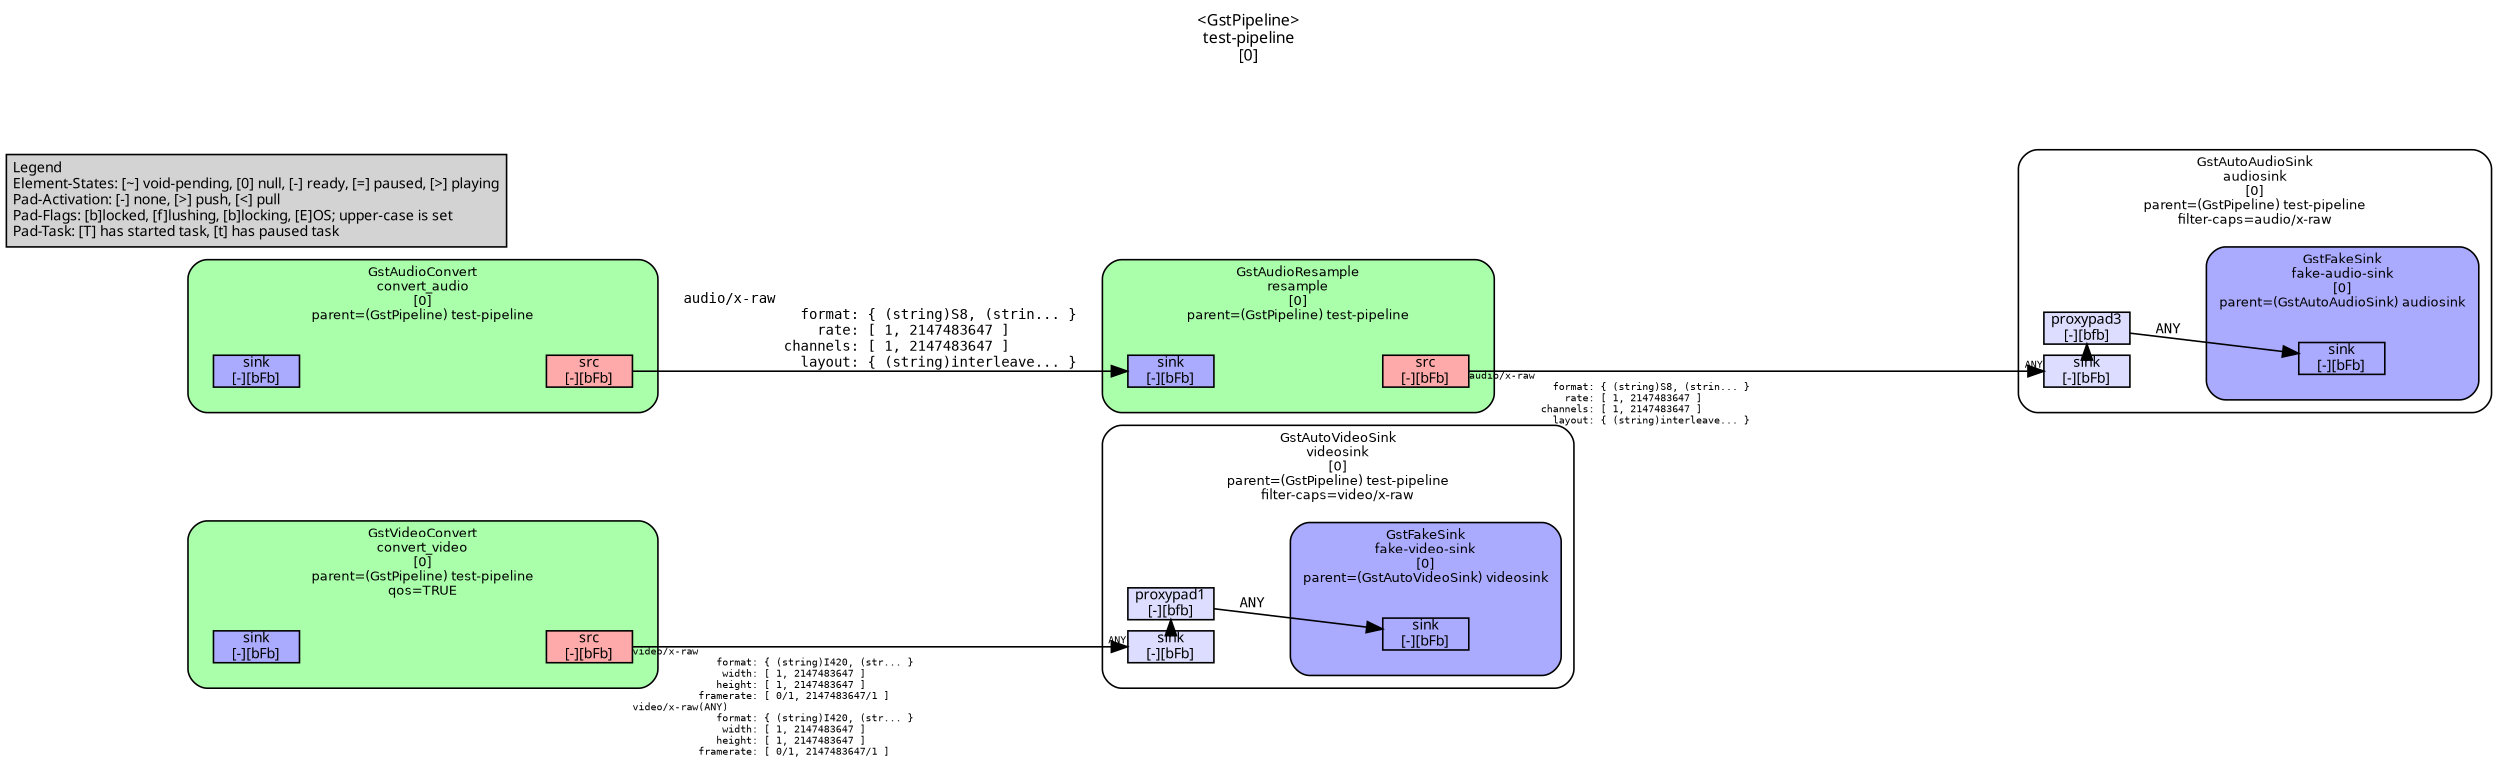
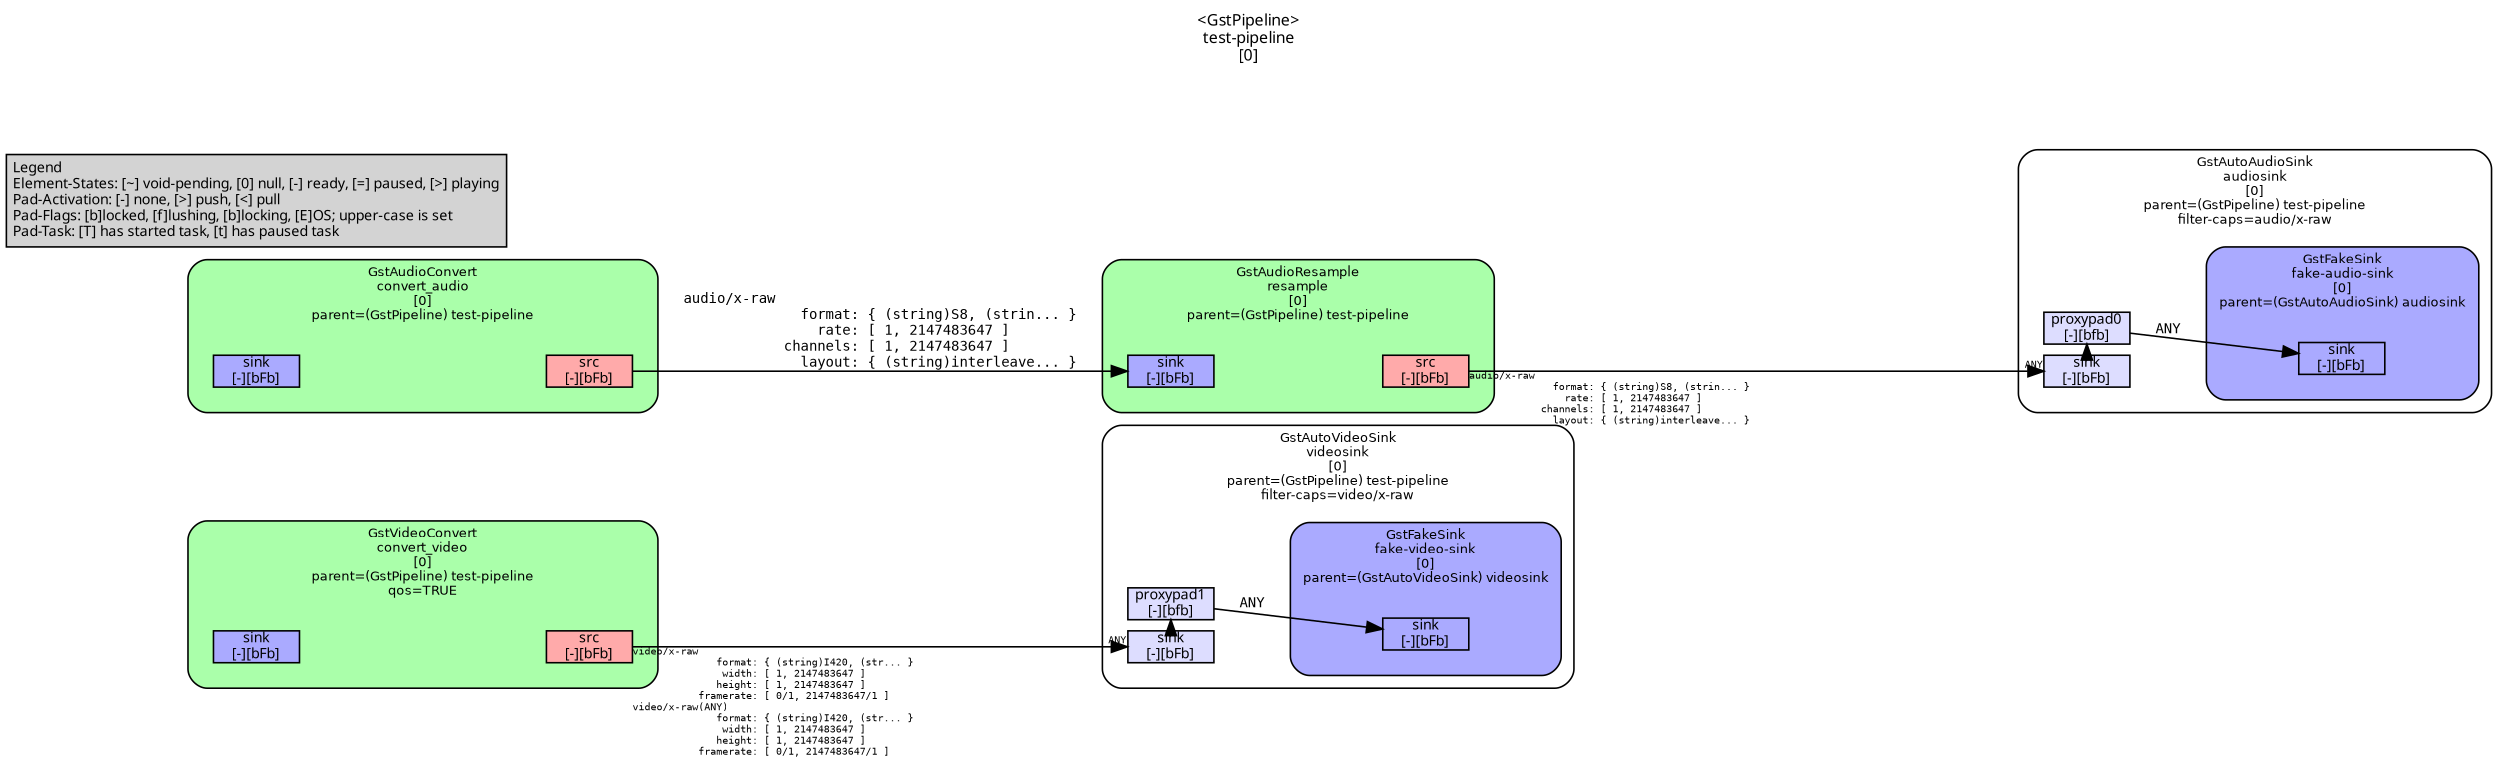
node "proxypad3 [-][bfb]": label "proxypad3 [-][bfb]" -> "proxypad0 [-][bfb]"
